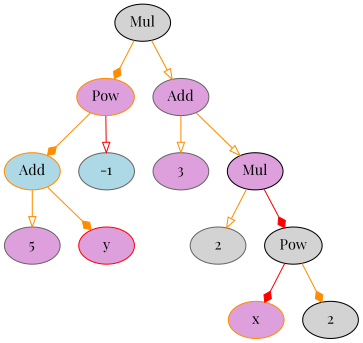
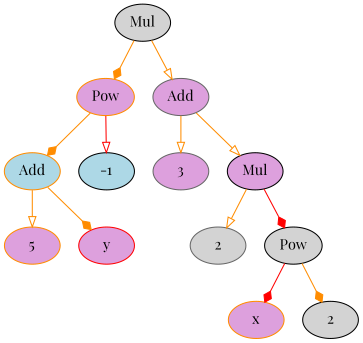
node "-1": color gray40 -> black
node "5": color gray40 -> darkorange
